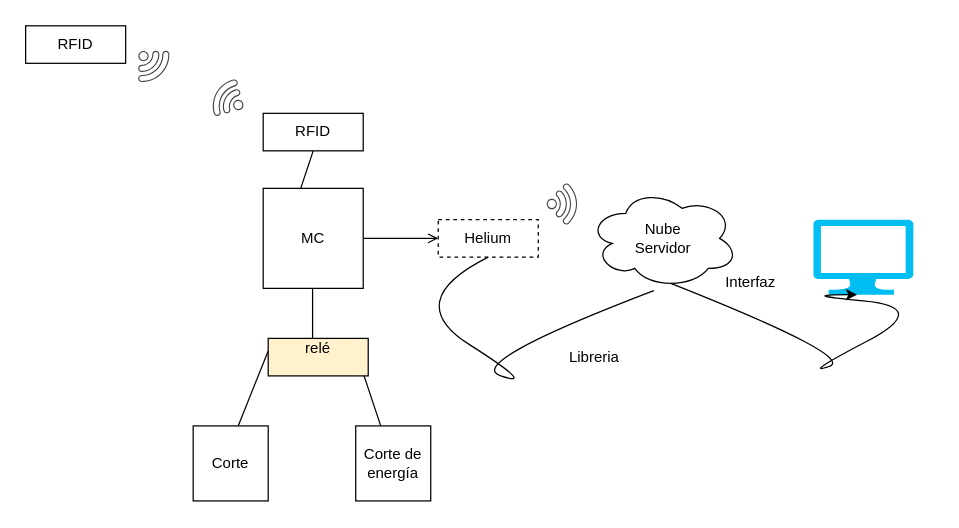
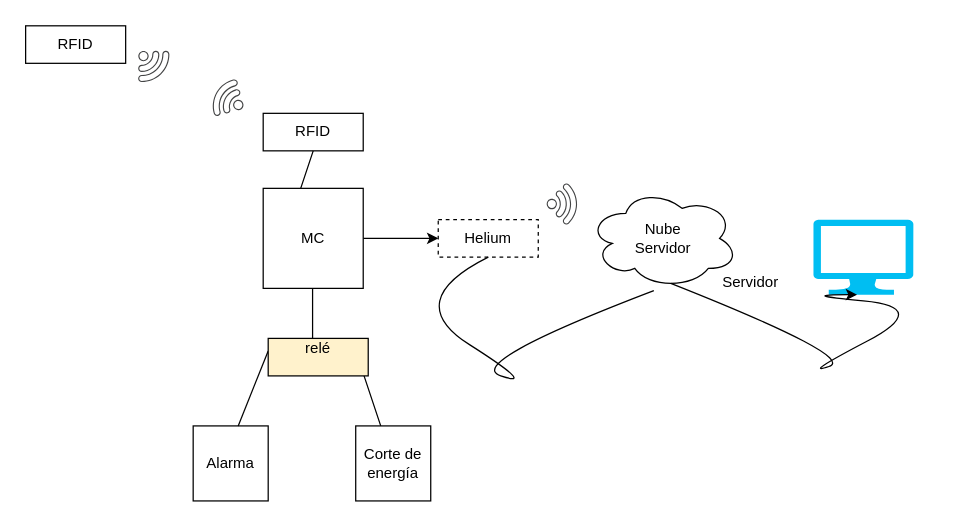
edge "MC" -> "Helium": arrowhead open -> classic
node "Interfaz": label "Interfaz" -> "Servidor"
node "Libreria": removed
node "Corte": label "Corte" -> "Alarma"
